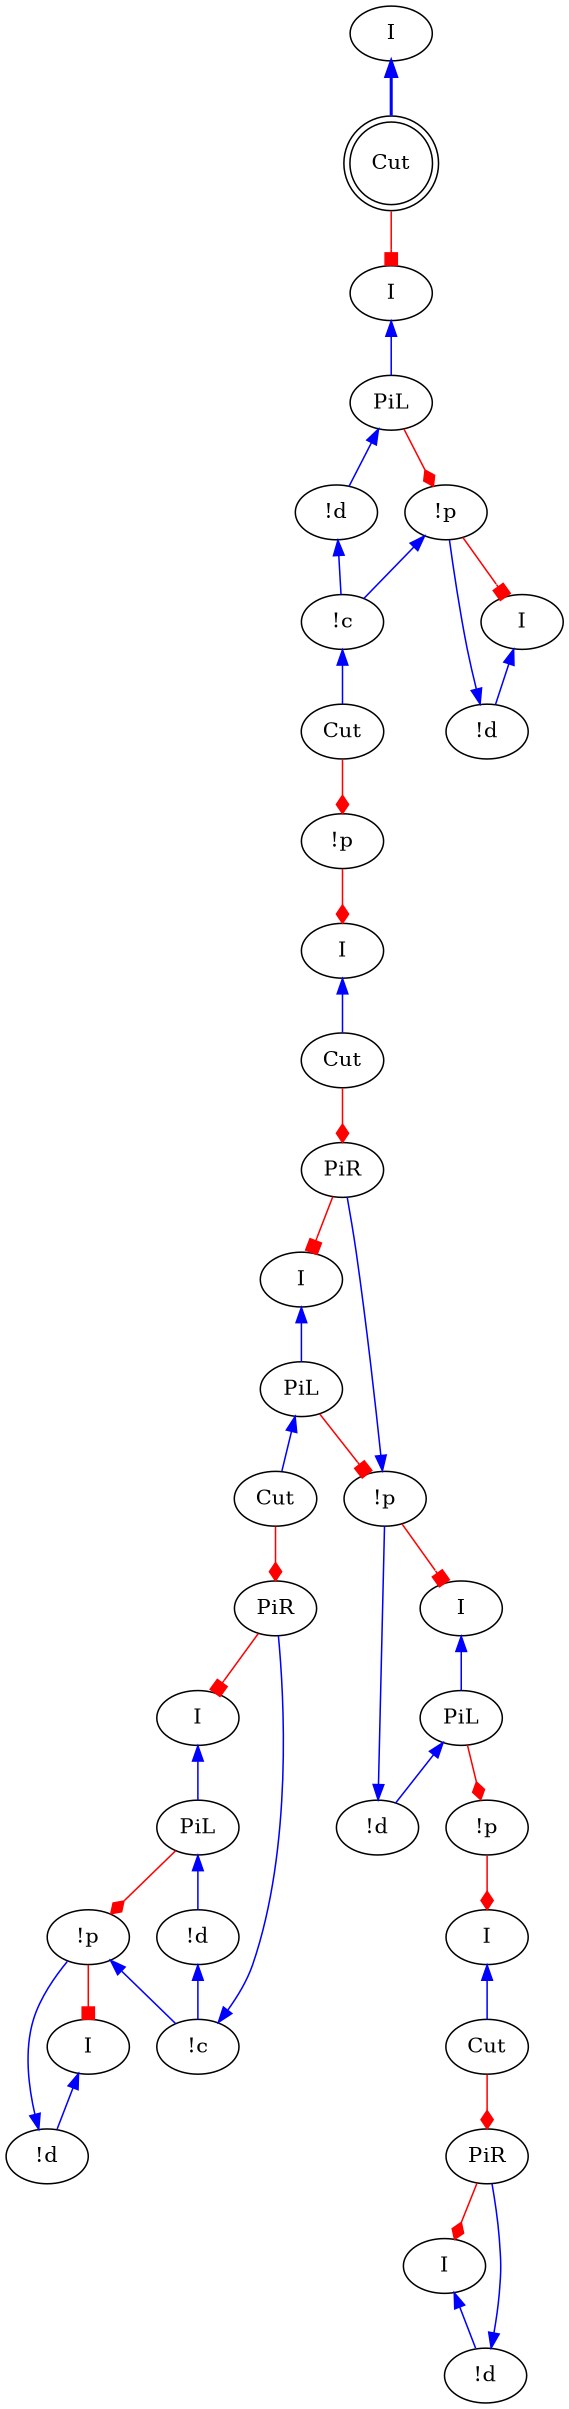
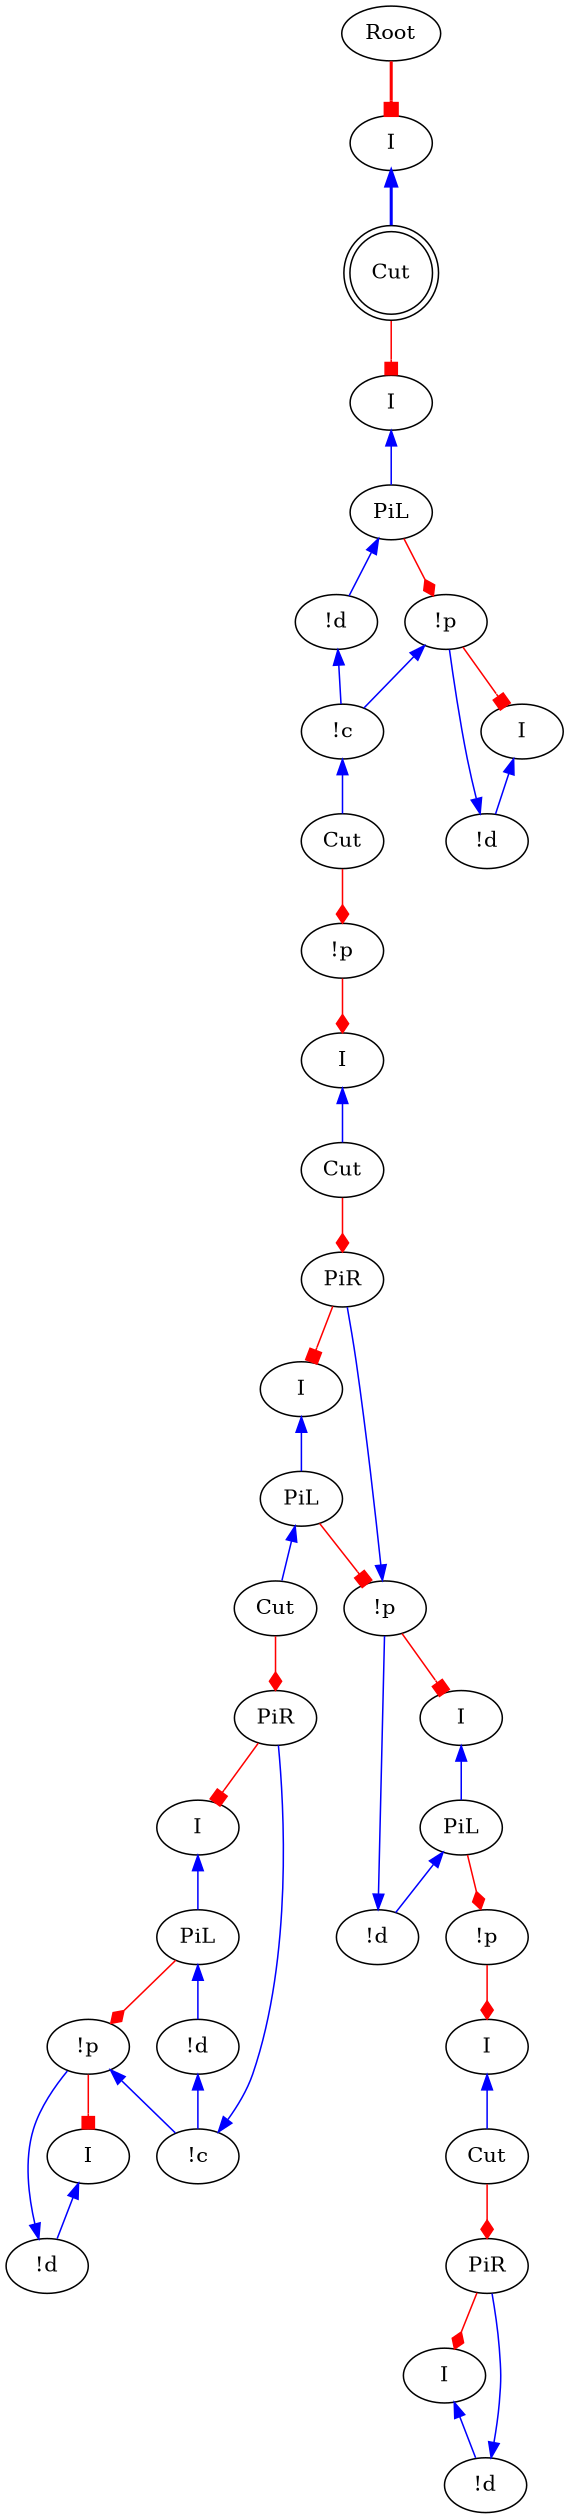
node "Root": added
